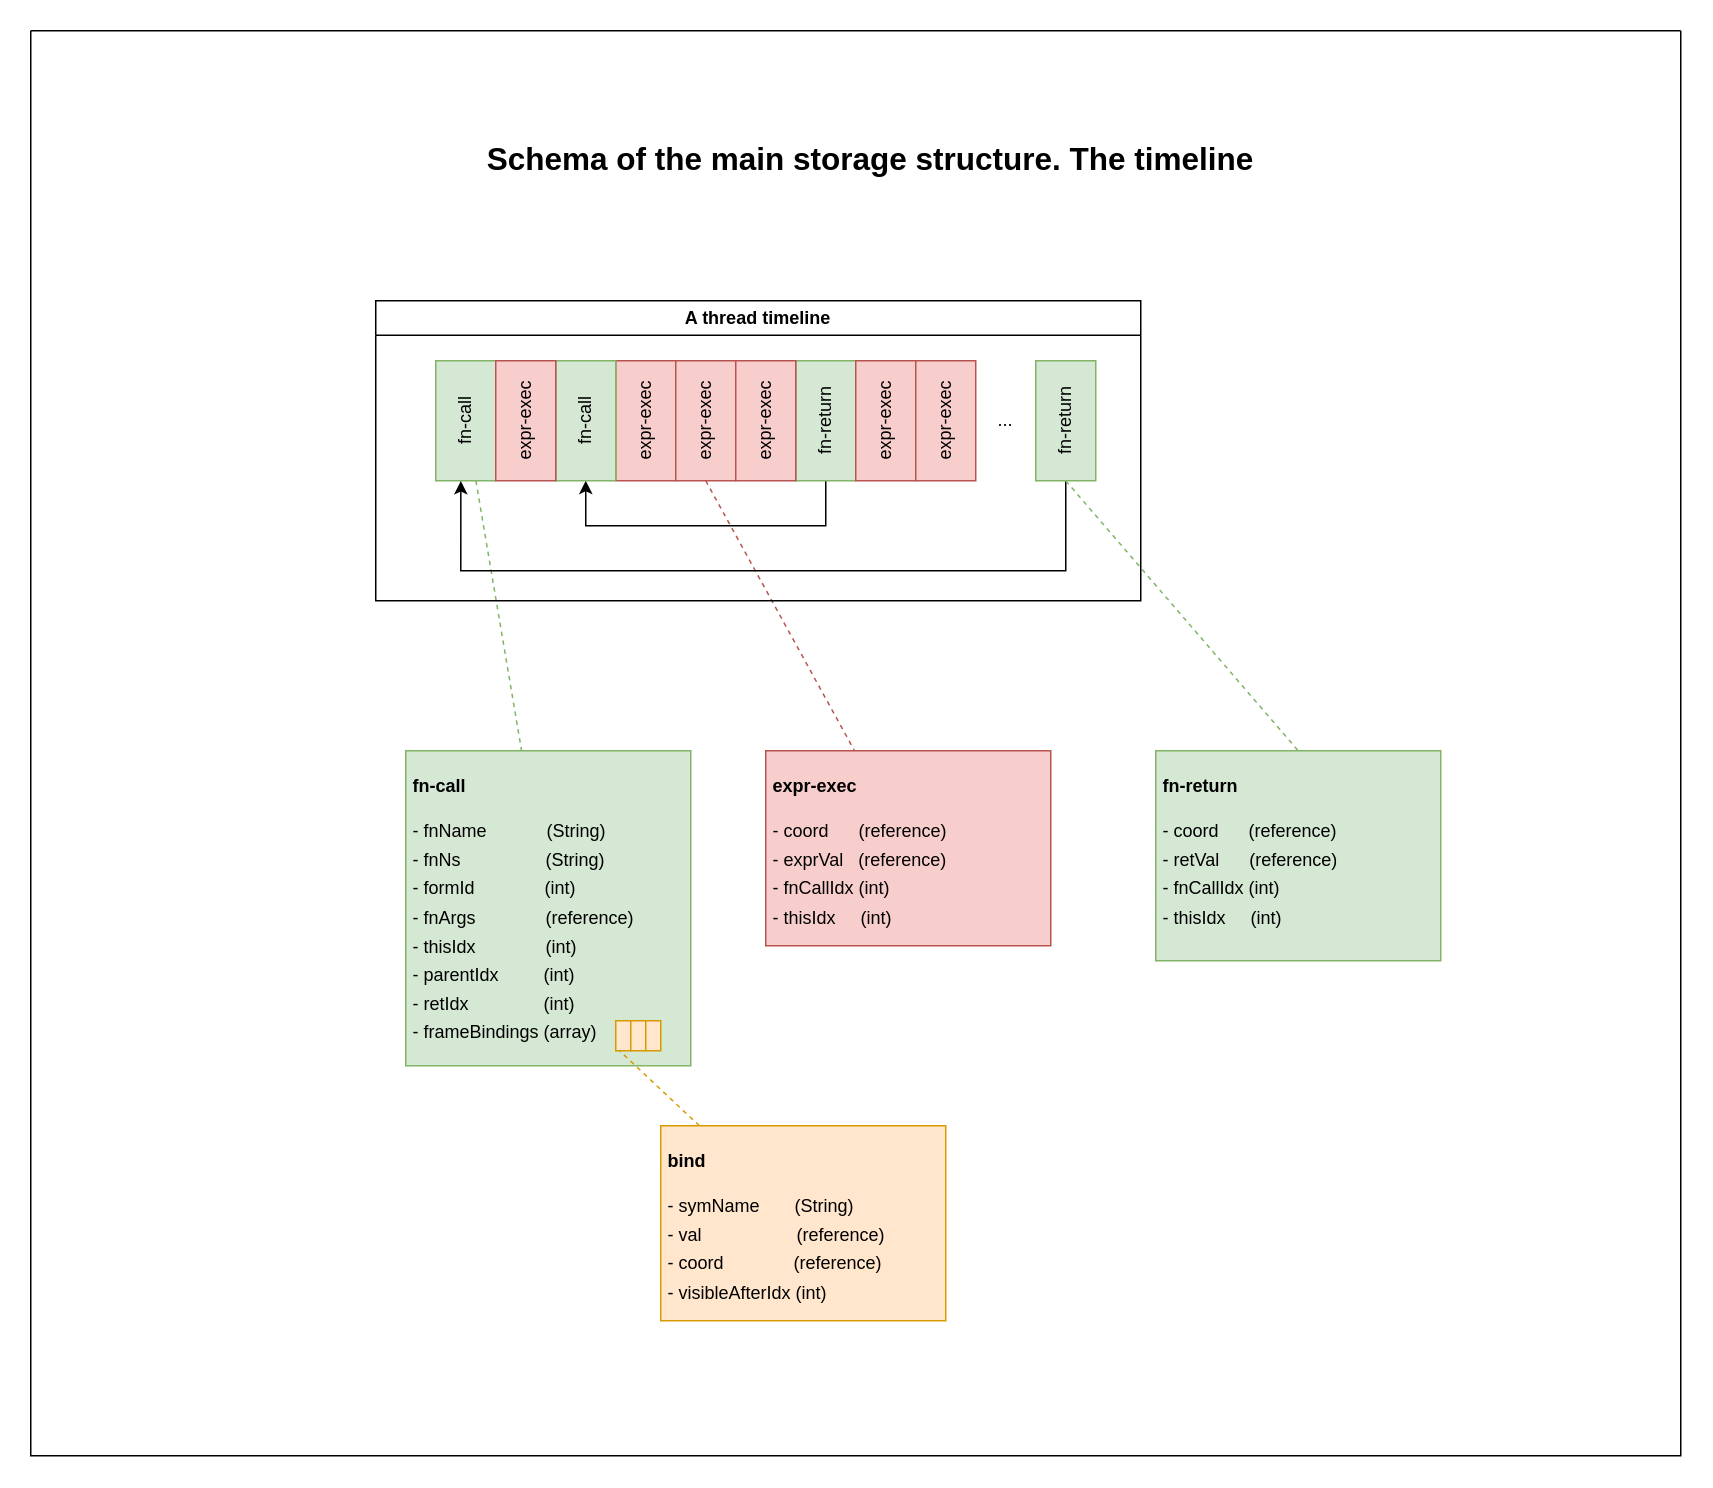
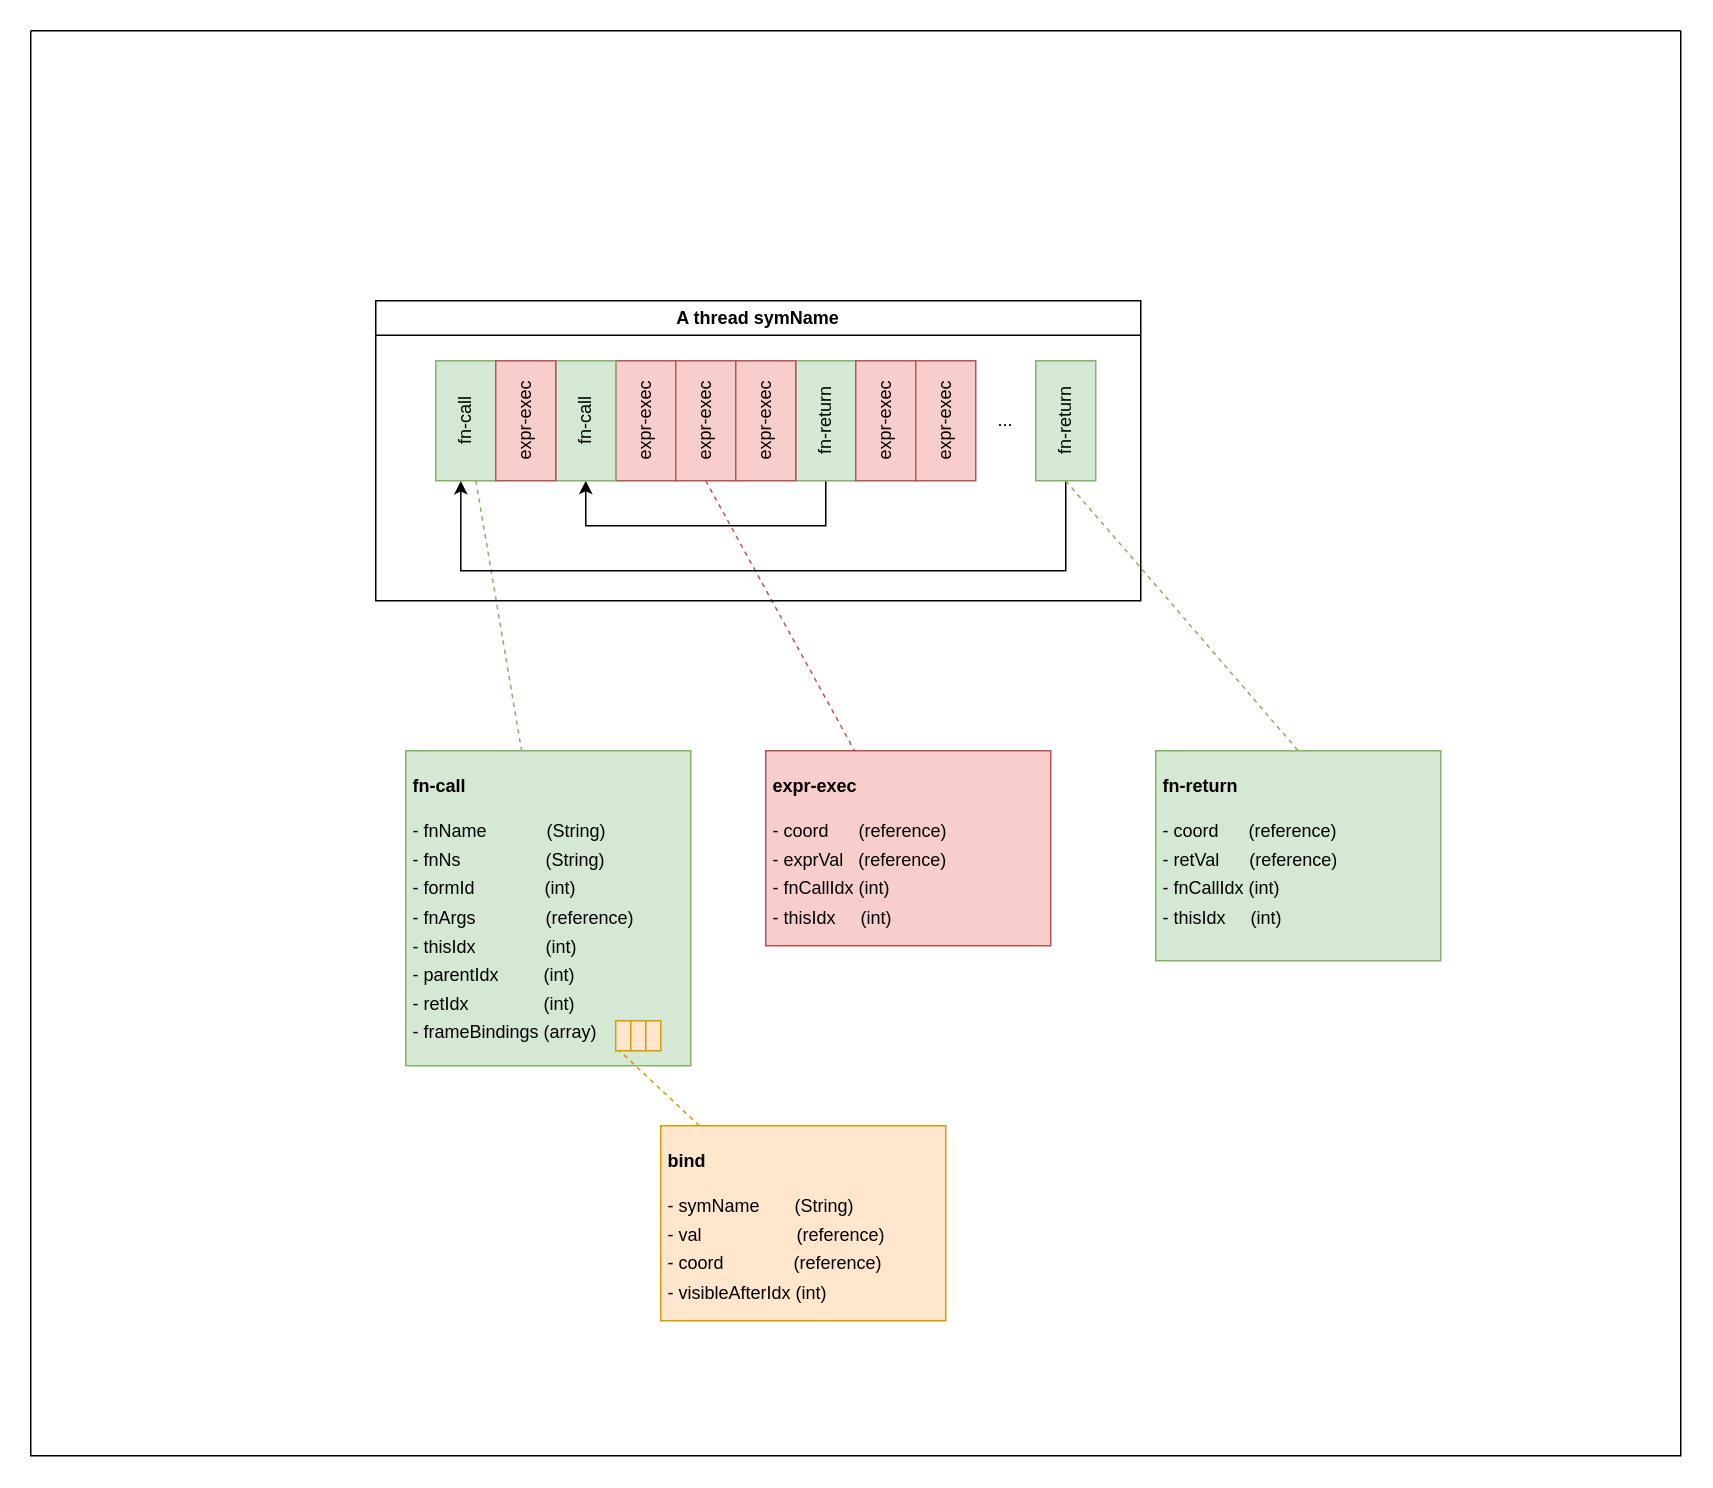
node "Schema of the main storage structure. The timeline": removed
node "A thread timeline": label "A thread timeline" -> "A thread symName"
